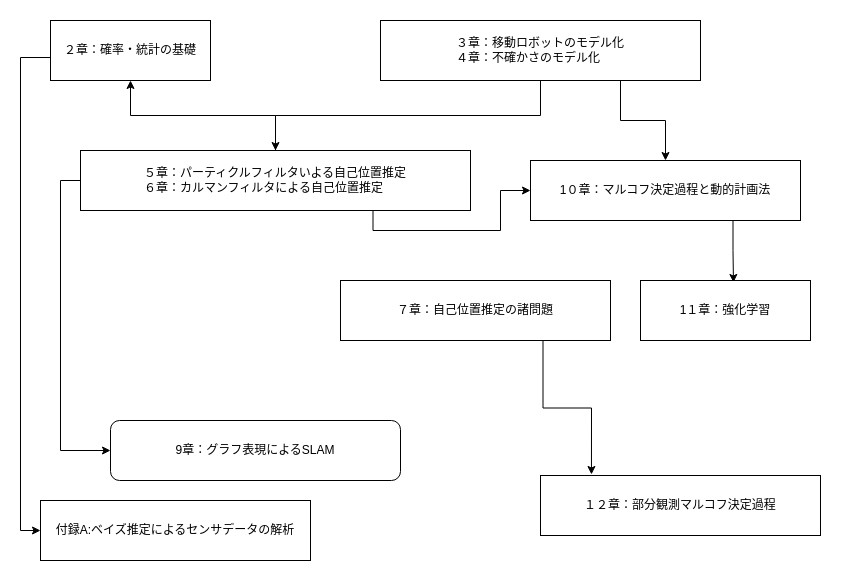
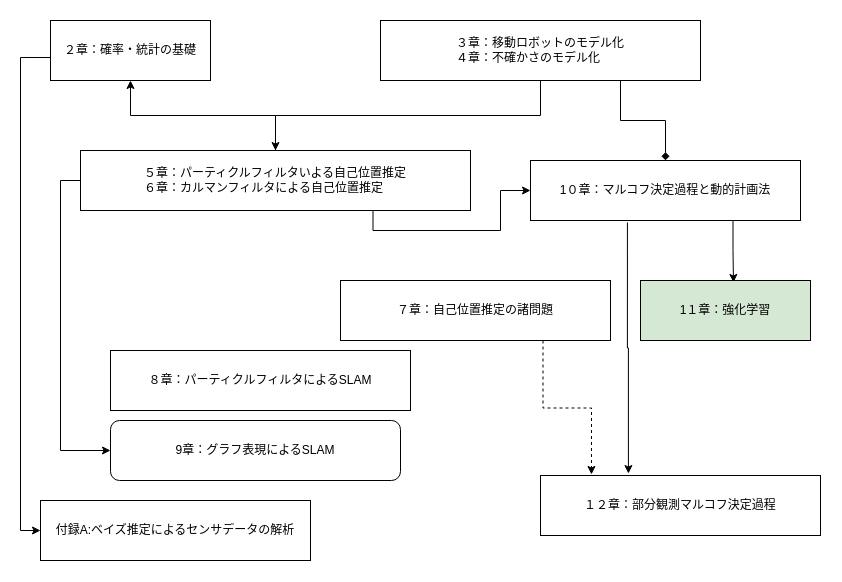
edge "３章：移動ロボットのモデル化 ４章：不確かさのモデル化" -> "1０章：マルコフ決定過程と動的計画法": arrowhead classic -> diamond
node "1１章：強化学習": fillcolor #ffffff -> #d5e8d4
edge "1０章：マルコフ決定過程と動的計画法" -> "１２章：部分観測マルコフ決定過程": added
node "８章：パーティクルフィルタによるSLAM": added
edge "７章：自己位置推定の諸問題" -> "１２章：部分観測マルコフ決定過程": style solid -> dashed
